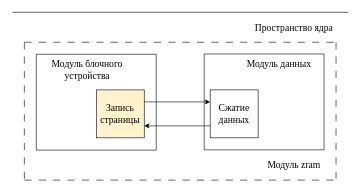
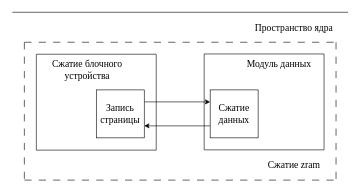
node "Модуль блочного устройства": label "Модуль блочного устройства" -> "Сжатие блочного устройства"
node "Запись страницы": fillcolor #fff2cc -> #ffffff
node "Модуль zram": label "Модуль zram" -> "Сжатие zram"
